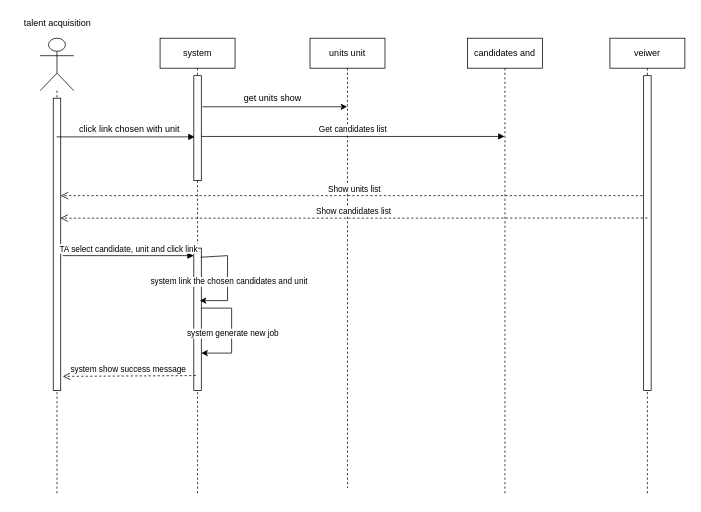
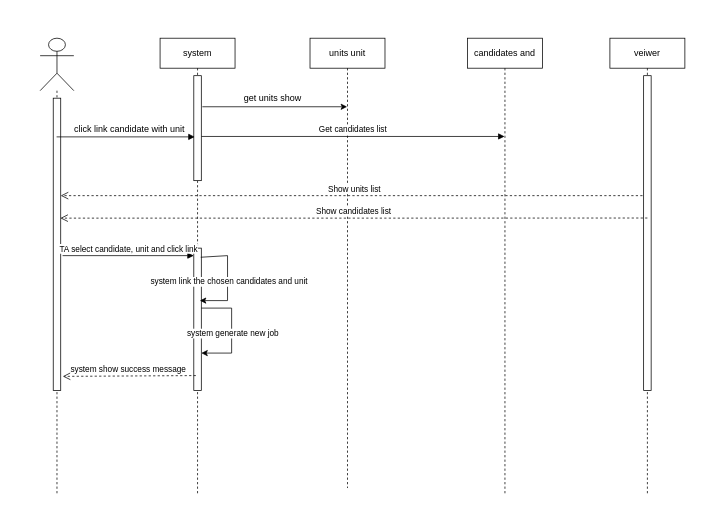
node "talent acquisition": removed
node "click link chosen with unit": label "click link chosen with unit" -> "click link candidate with unit"
